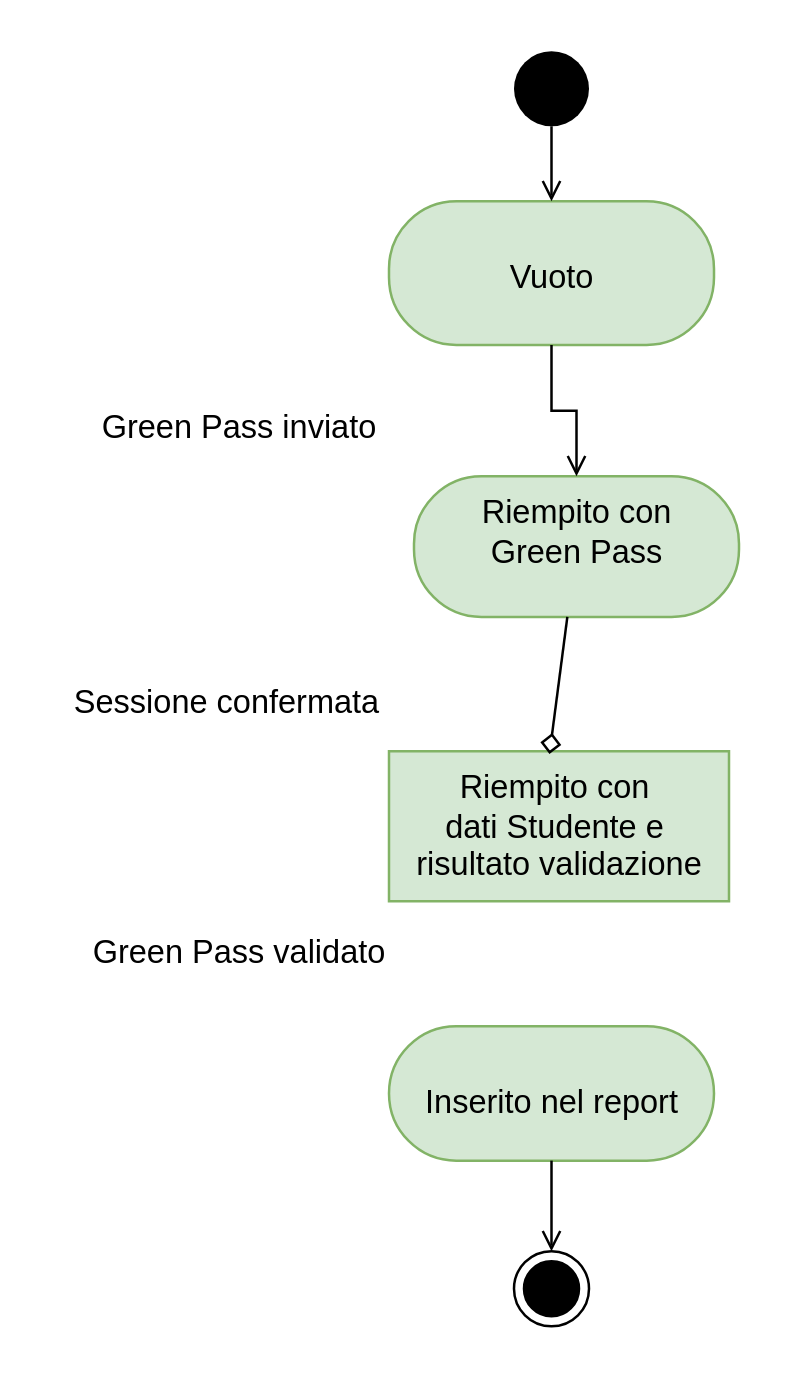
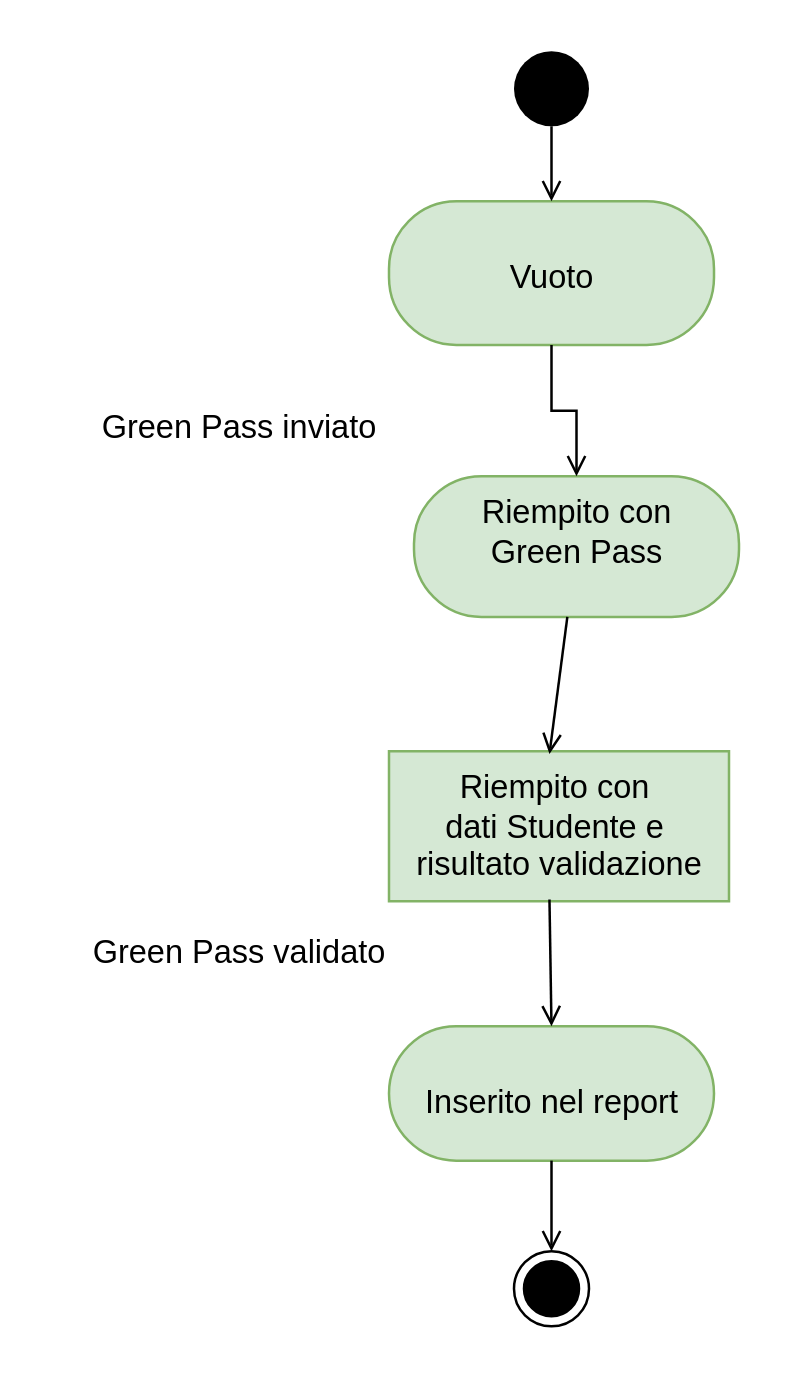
node "Sessione confermata": removed
edge "Riempito con Green Pass" -> "Riempito con dati Studente e risultato validazione": arrowhead diamond -> open
edge "Riempito con dati Studente e risultato validazione" -> "Inserito nel report": added
